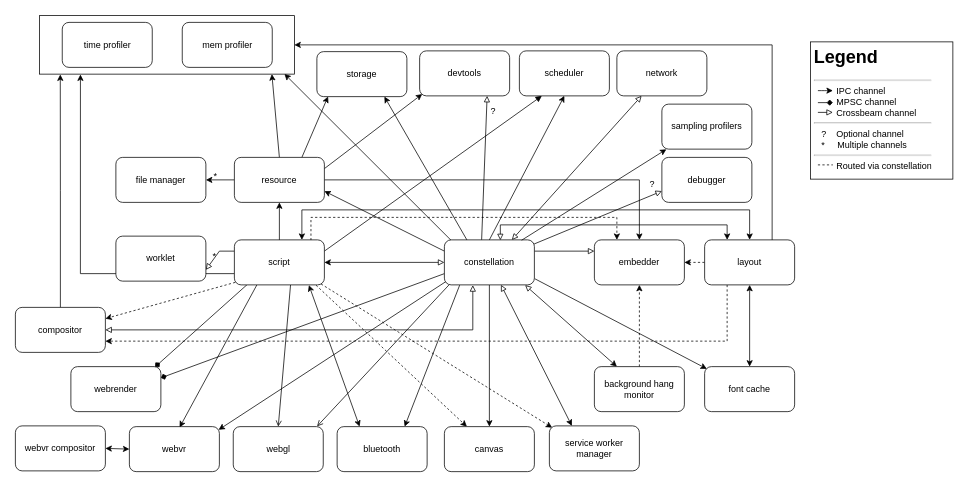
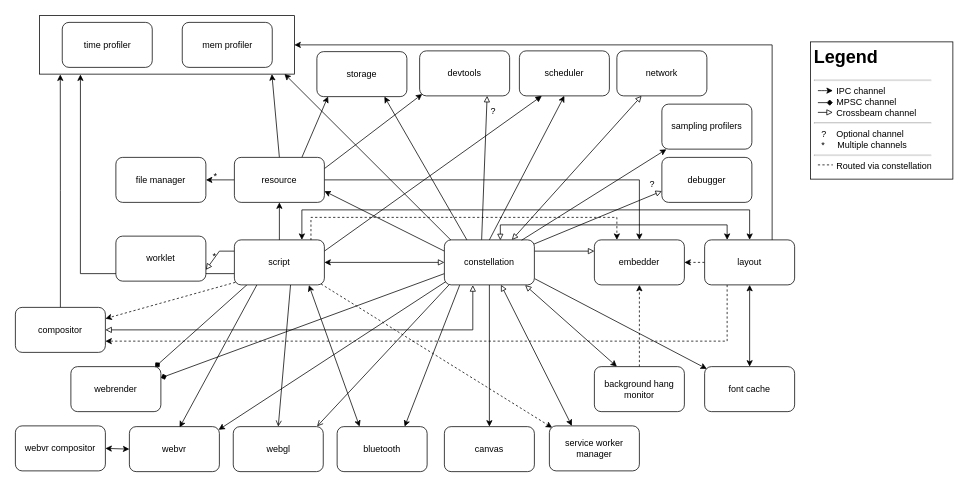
edge "script" -> "canvas": removed
